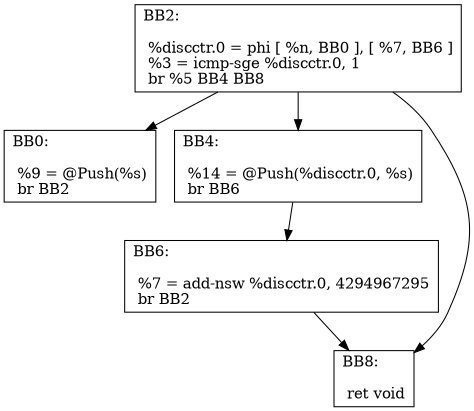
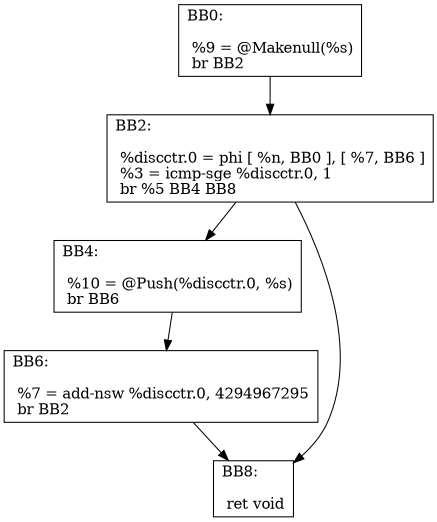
edge "BB2:" -> "BB0:": reversed
node "BB0:": text "%9 = @Push(%s)" -> "%9 = @Makenull(%s)"
node "BB4:": text "%14 = @Push(%discctr.0, %s)" -> "%10 = @Push(%discctr.0, %s)"
